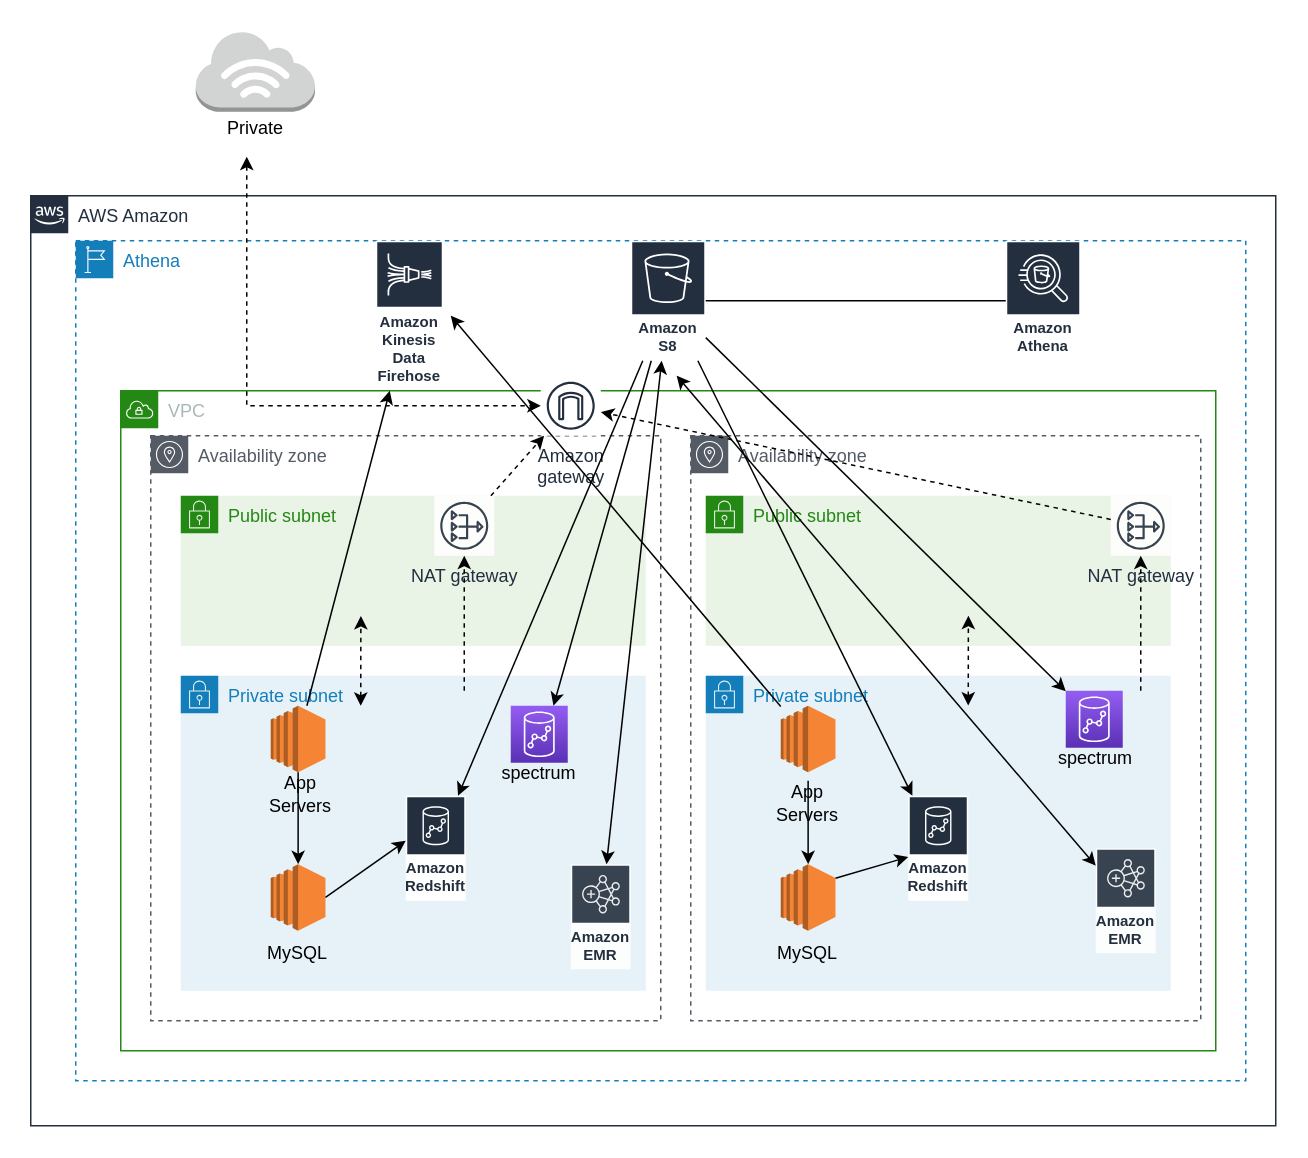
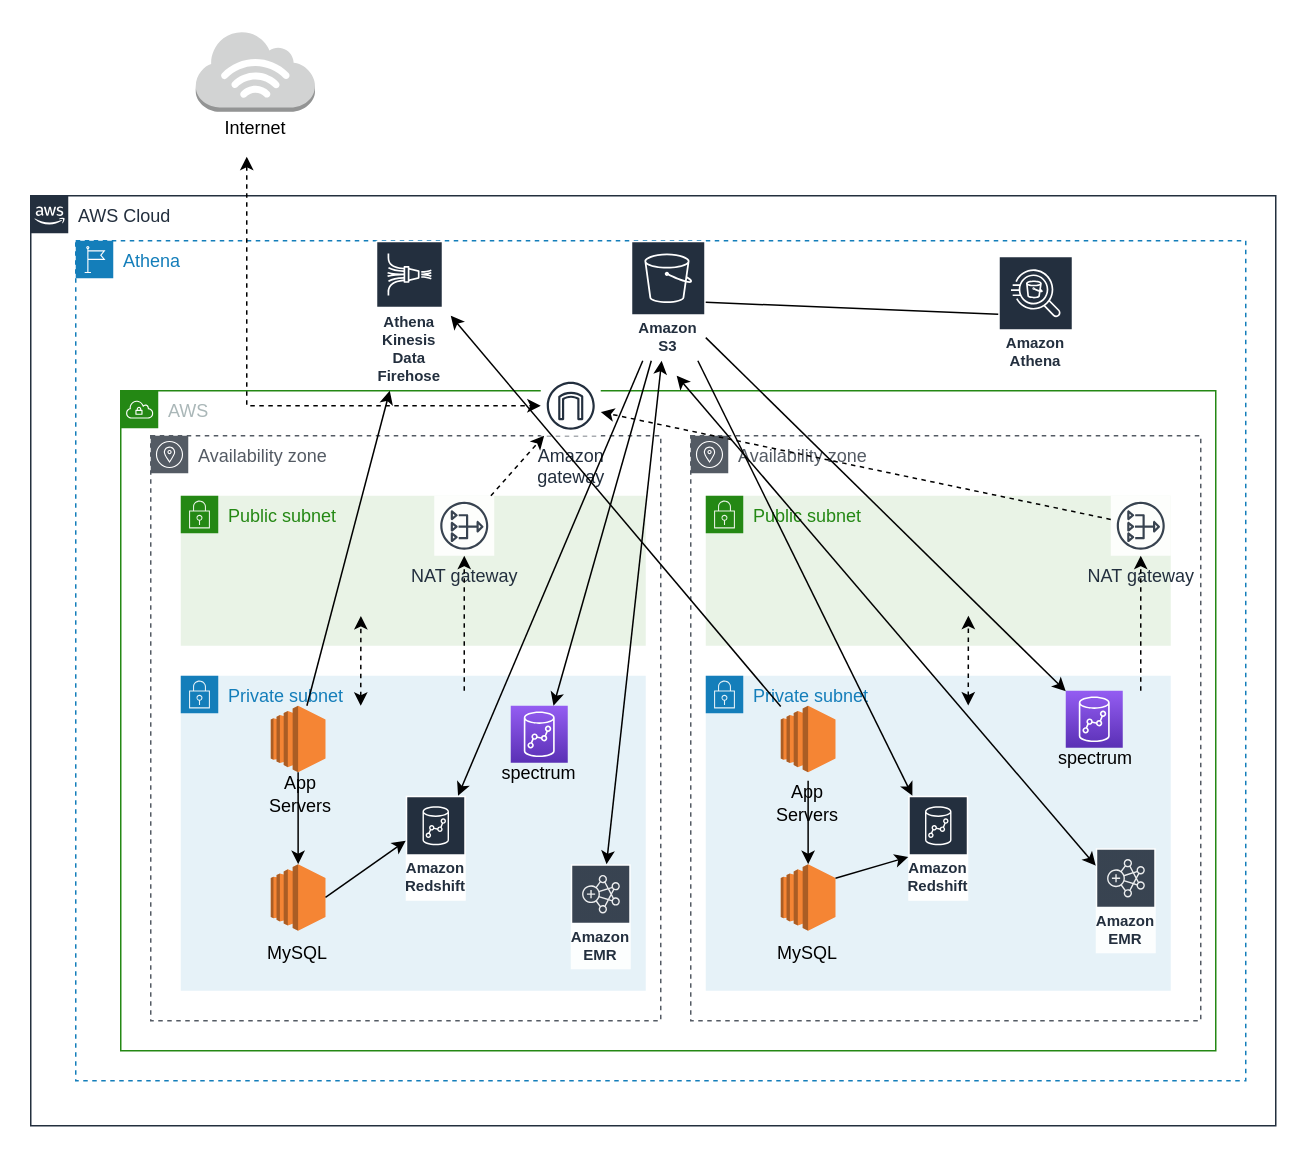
node "Private": label "Private" -> "Internet"
node "AWS Amazon": label "AWS Amazon" -> "AWS Cloud"
node "Amazon Athena": moved (1043, 301) -> (1036, 316)
node "Amazon S8": label "Amazon S8" -> "Amazon S3"
node "Amazon Kinesis Data Firehose": label "Amazon Kinesis Data Firehose" -> "Athena Kinesis Data Firehose"
node "VPC": label "VPC" -> "AWS"
